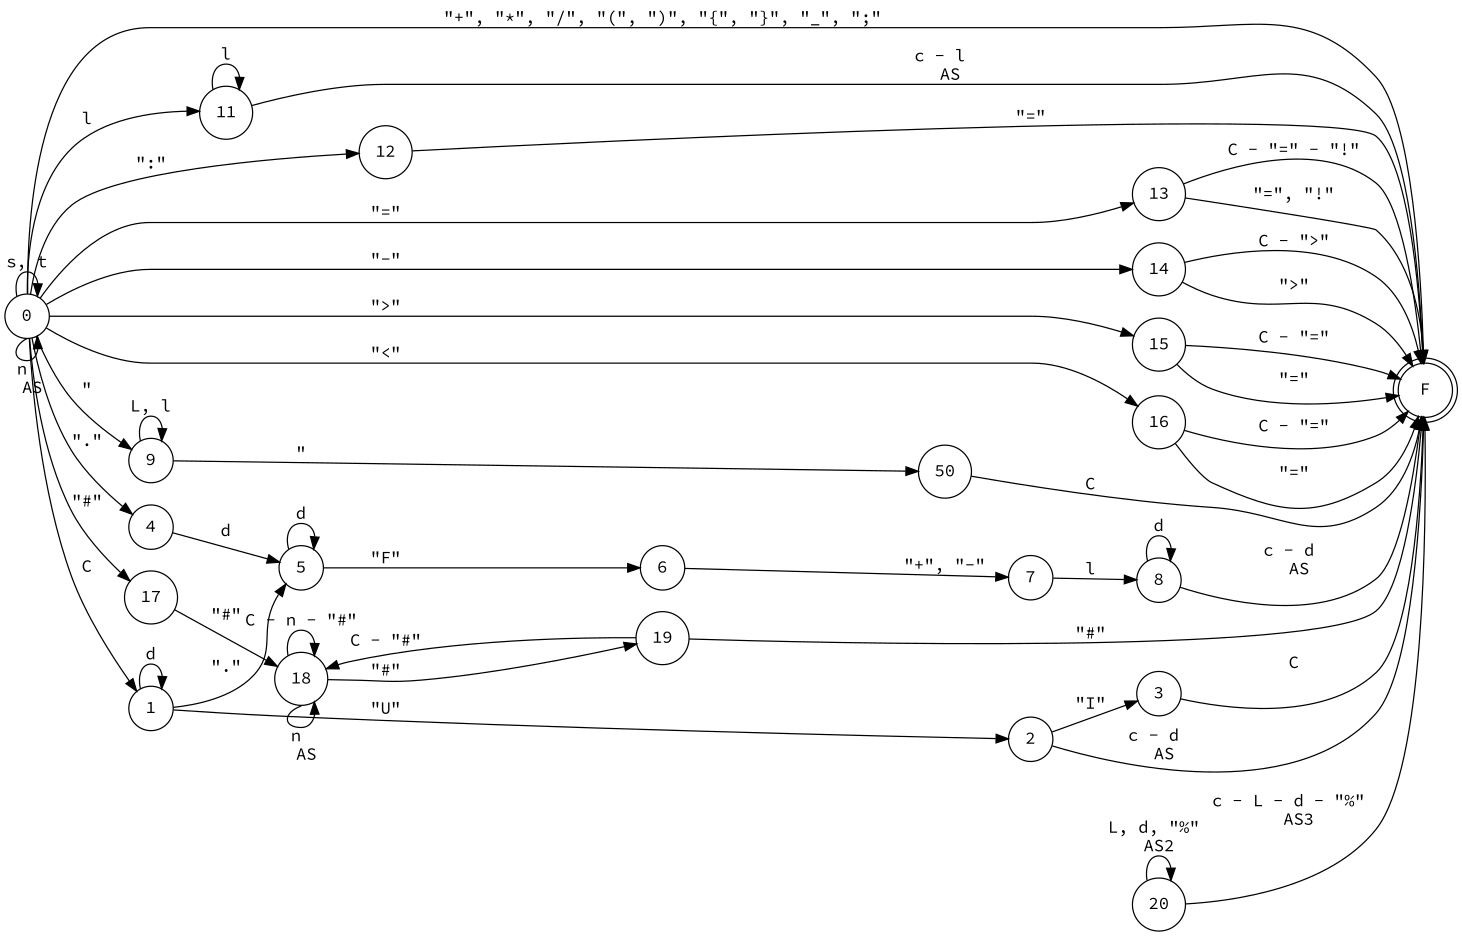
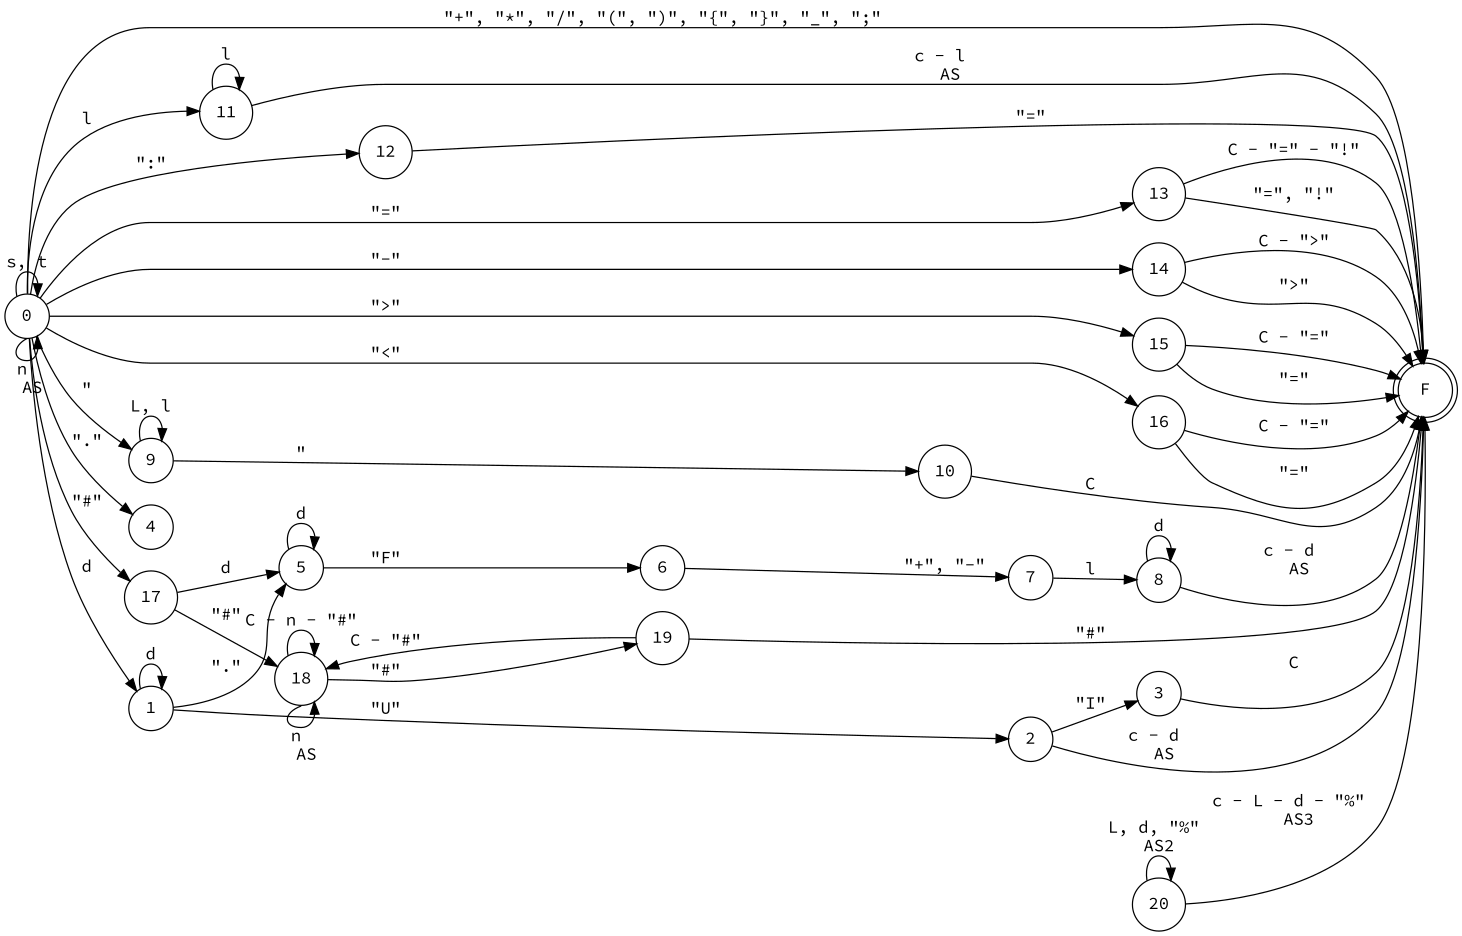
node "50": label "50" -> "10"
edge "4" -> "5": now "17" -> "5"
edge "0" -> "1": label "C" -> "d"
